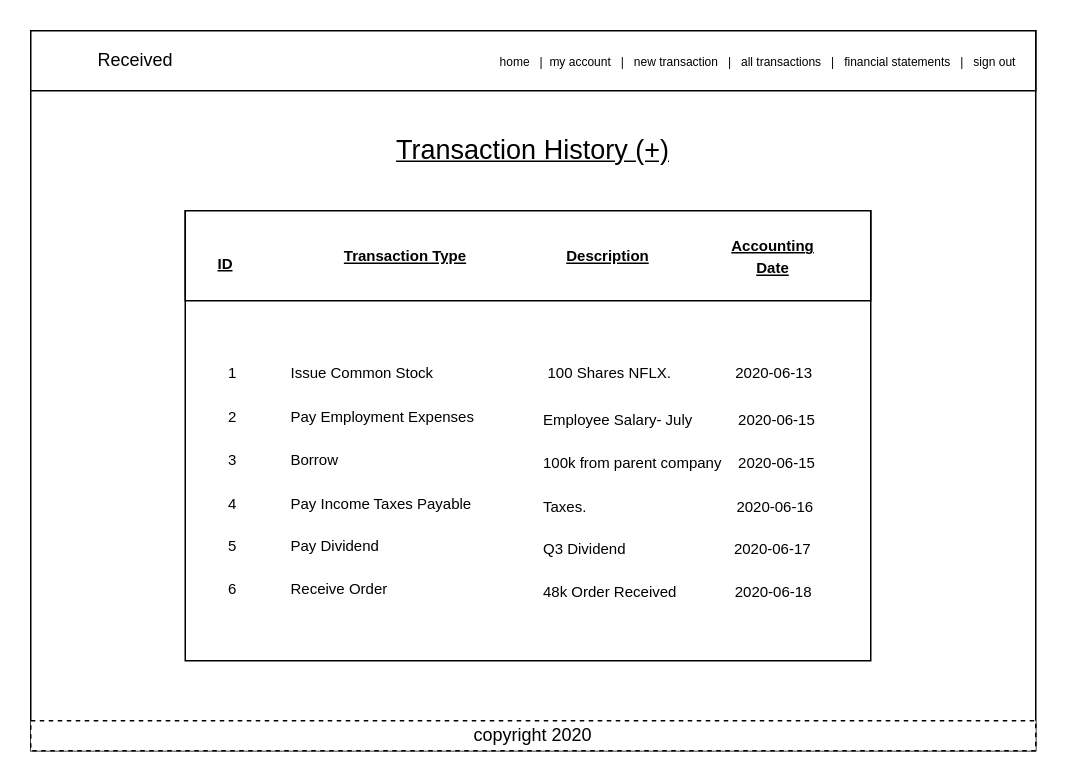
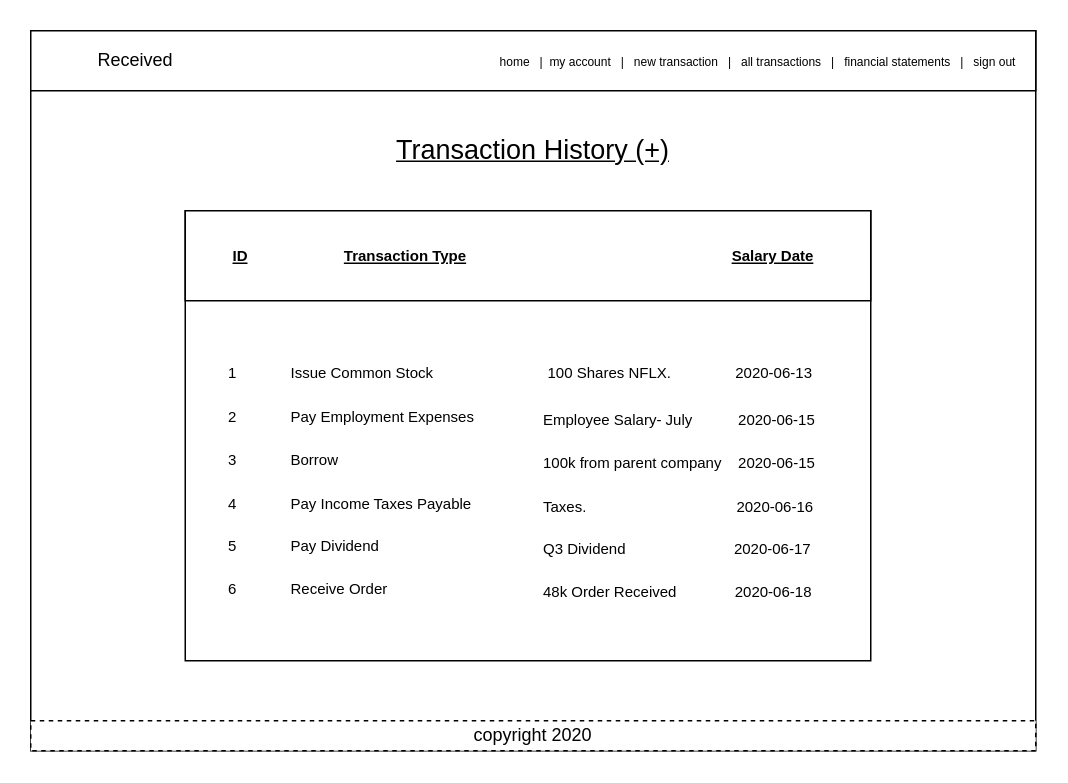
node "Description": removed
node "Accounting Date": label "Accounting Date" -> "Salary Date"
node "ID": moved (226, 263) -> (241, 256)
